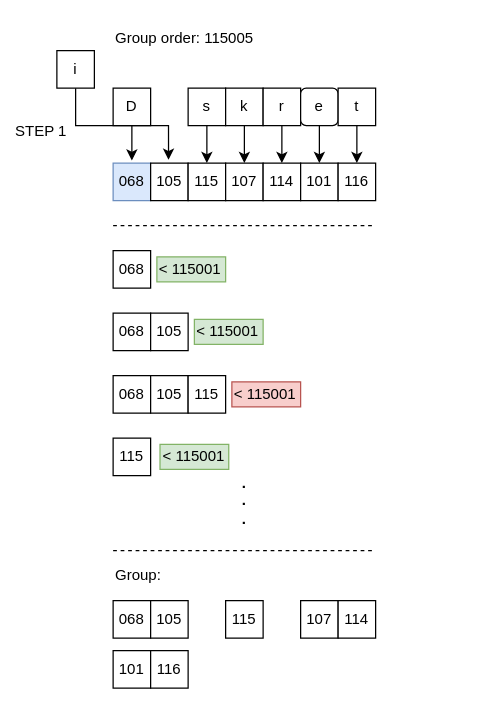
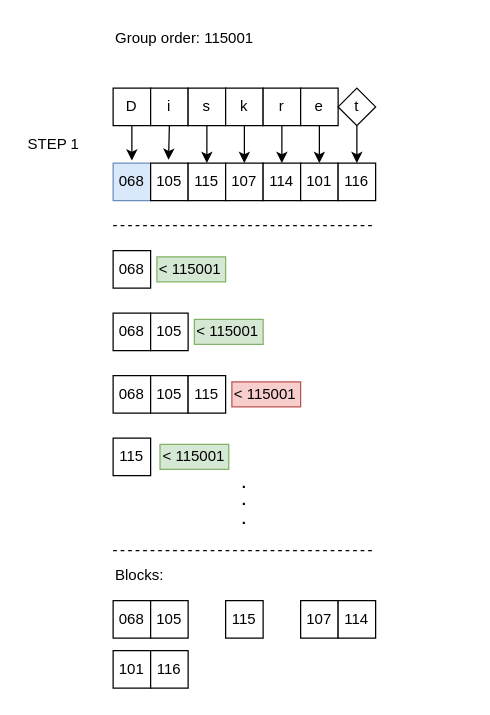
node "Group order: 115005": label "Group order: 115005" -> "Group order: 115001"
node "i": moved (76, 69) -> (169, 107)
node "e": shape rounded rectangle -> rectangle
node "t": shape rectangle -> diamond
node "STEP 1": moved (44, 132) -> (57, 144)
node "Group:": label "Group:" -> "Blocks:"
